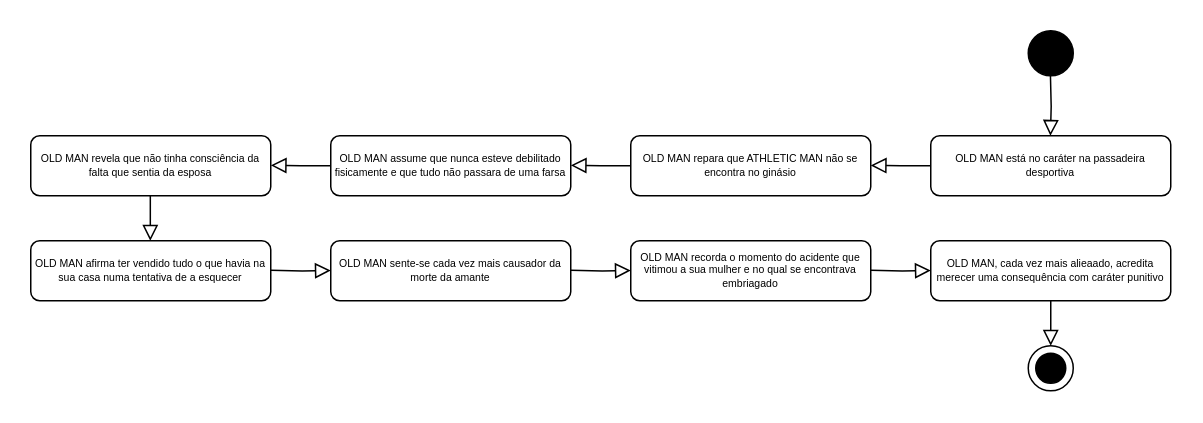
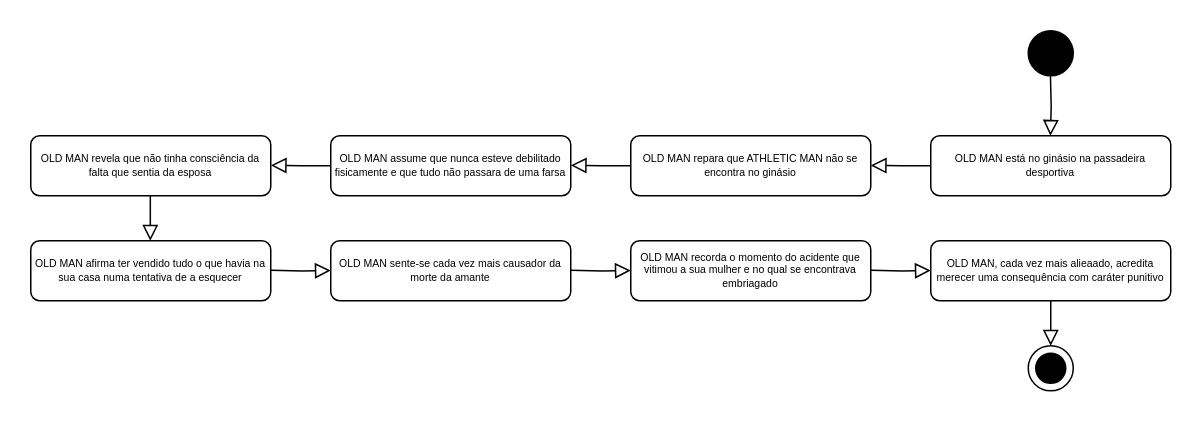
node "OLD MAN está no caráter na passadeira desportiva": label "OLD MAN está no caráter na passadeira desportiva" -> "OLD MAN está no ginásio na passadeira desportiva"
